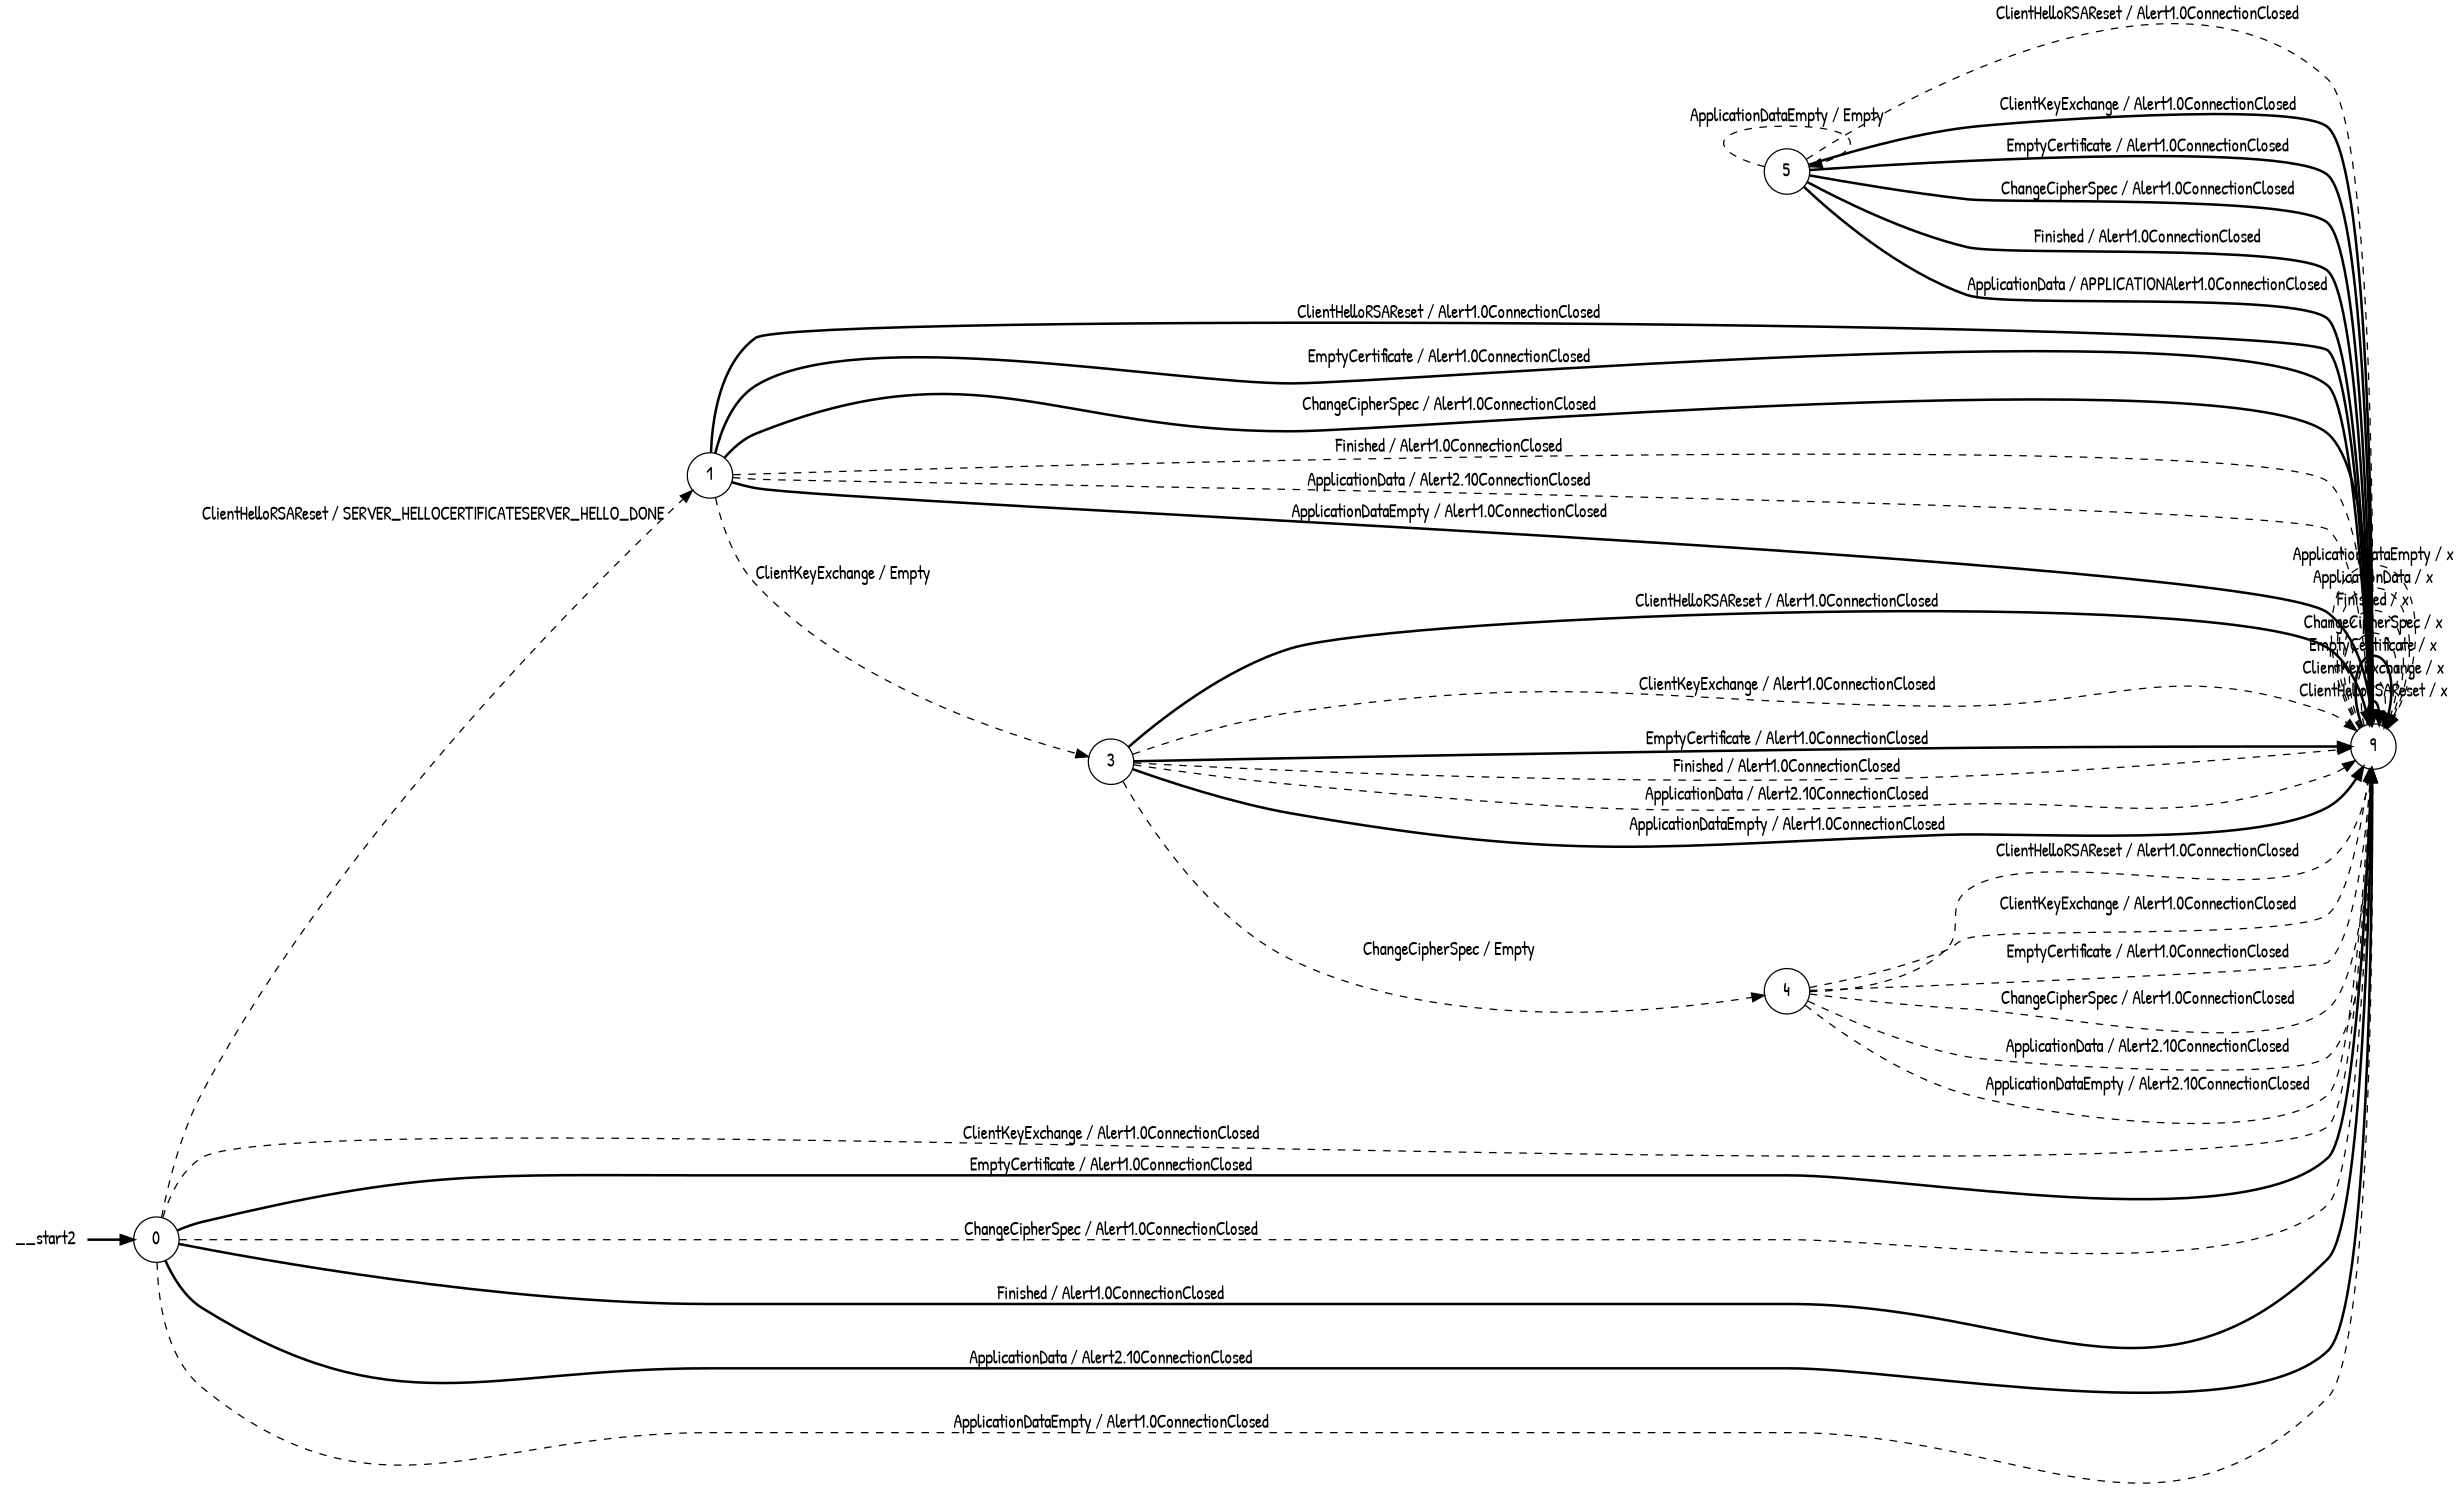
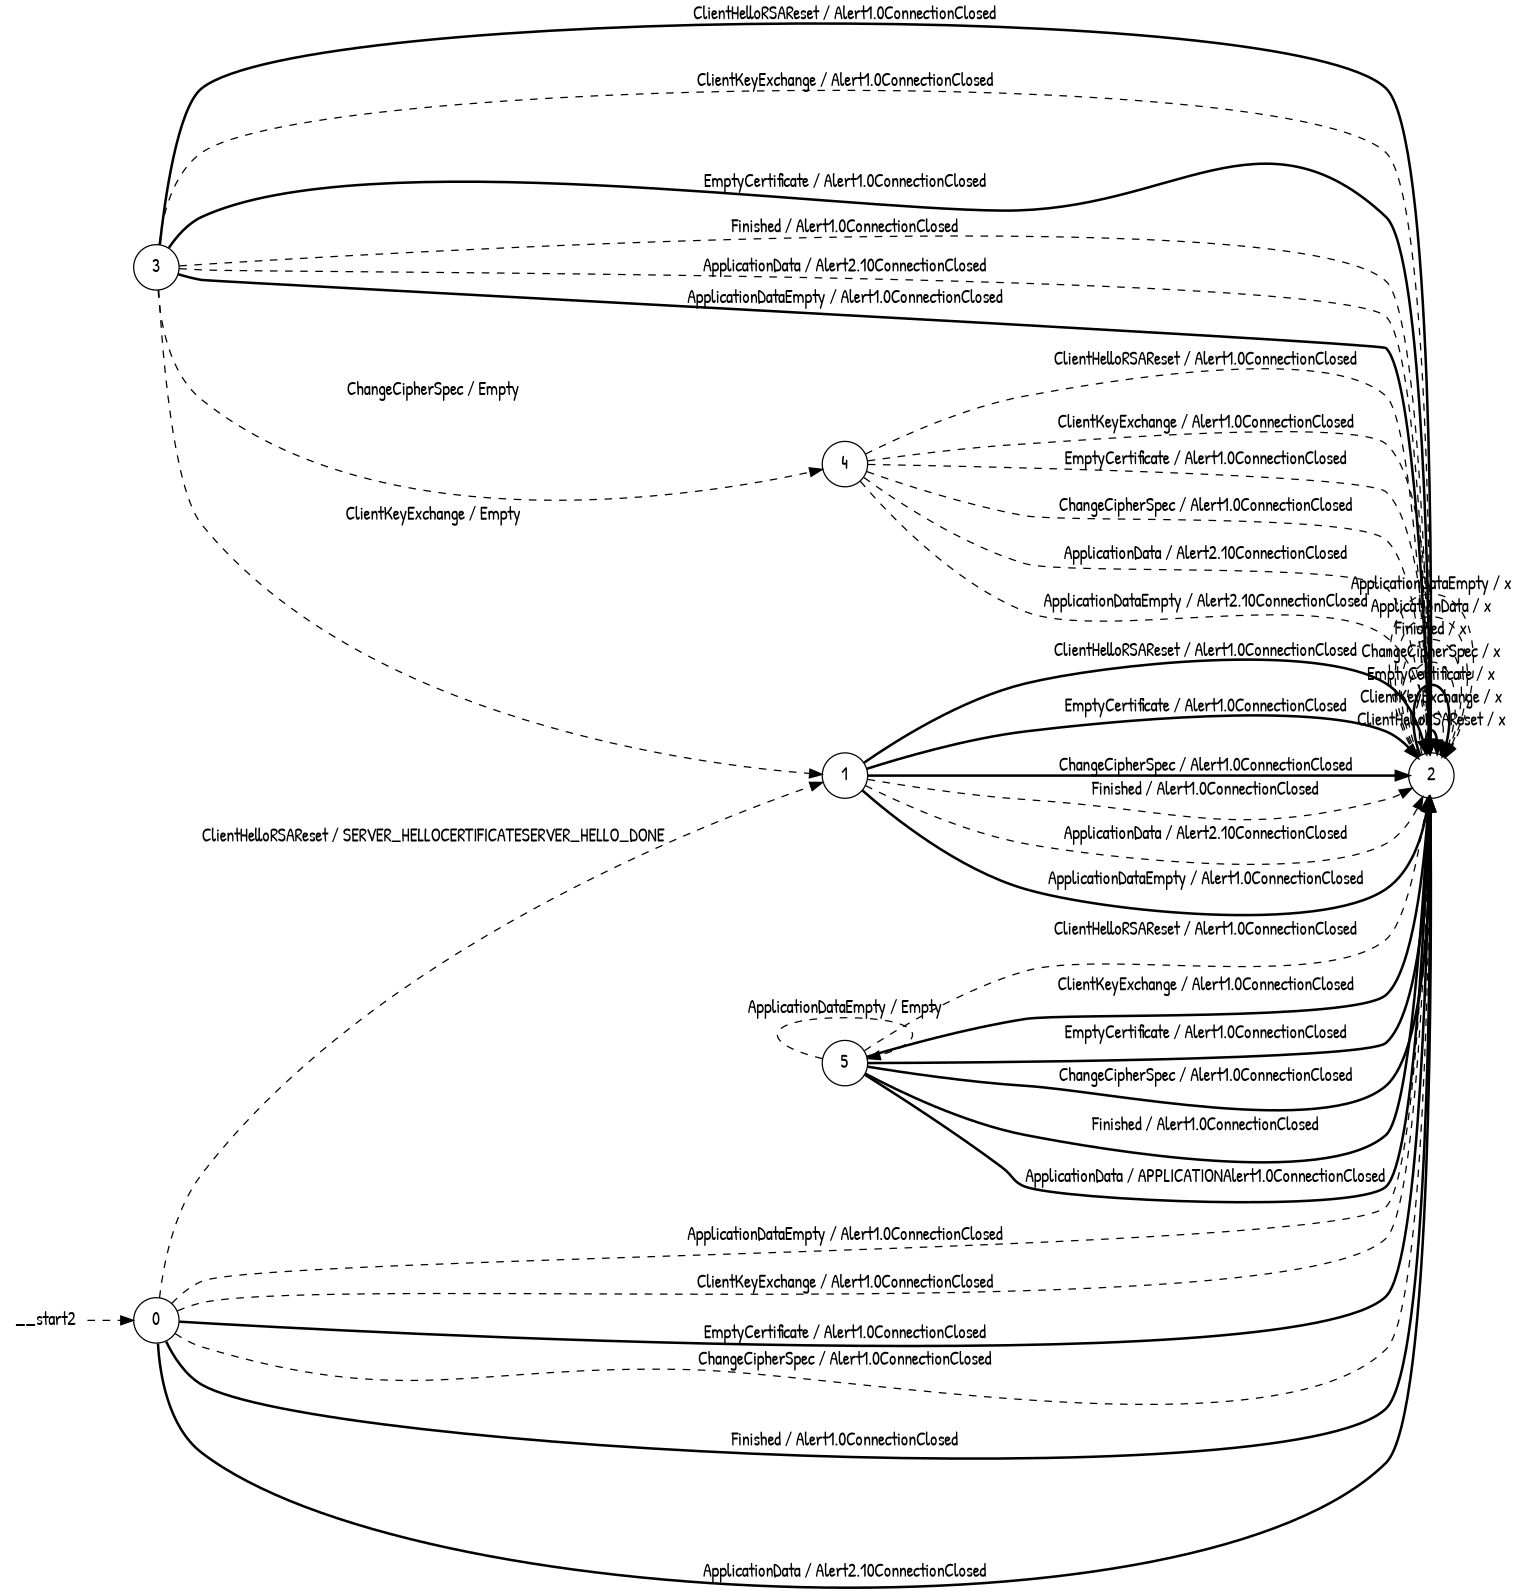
edge "1" -> "3": reversed
node "9": label "9" -> "2"
edge "__start2" -> "0": style bold -> dashed
